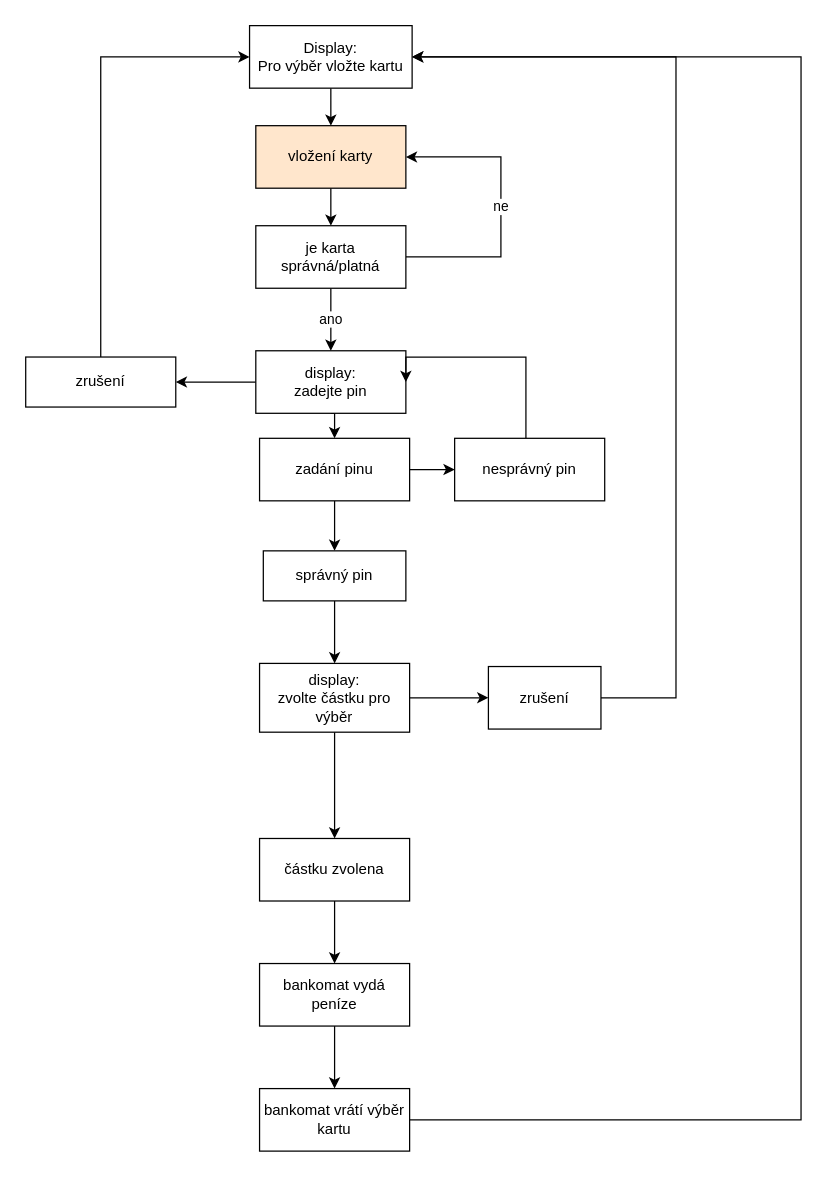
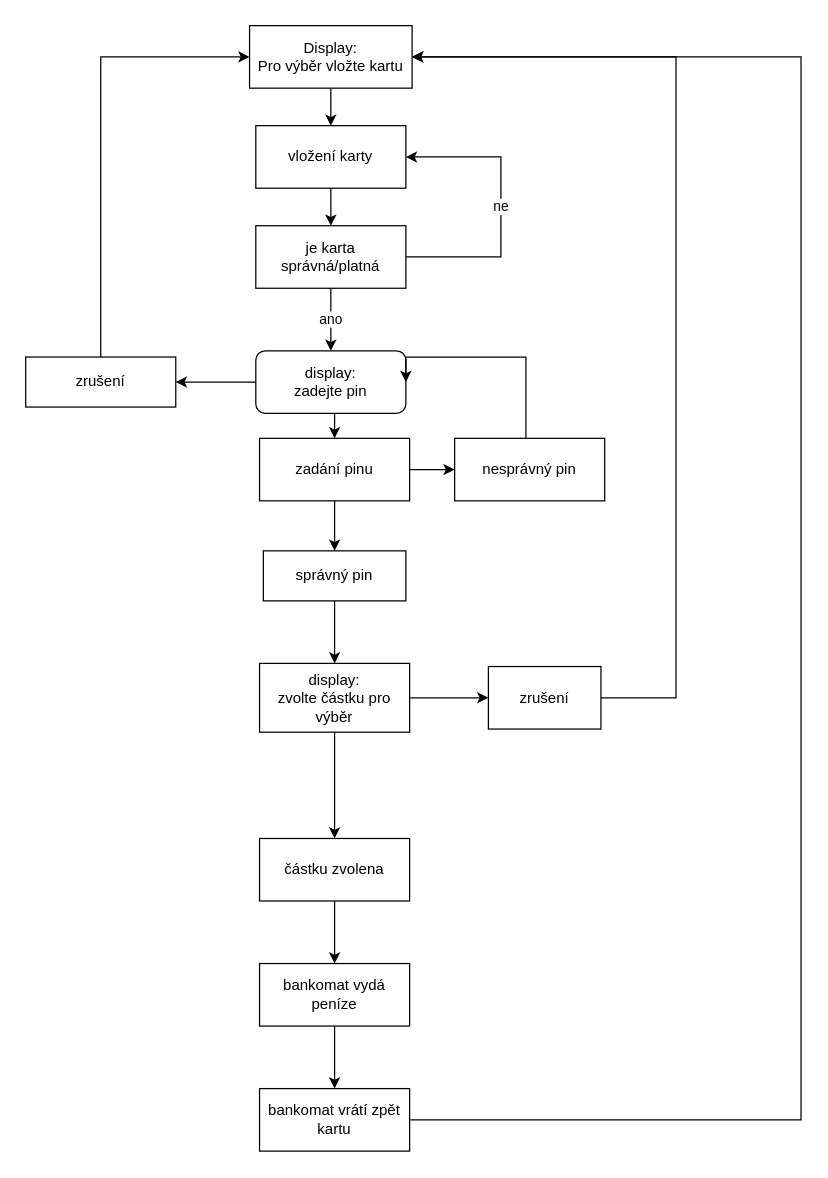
node "vložení karty": fillcolor #ffe6cc -> #ffffff
node "display: zadejte pin": shape rectangle -> rounded rectangle
node "bankomat vrátí výběr kartu": label "bankomat vrátí výběr kartu" -> "bankomat vrátí zpět kartu"
